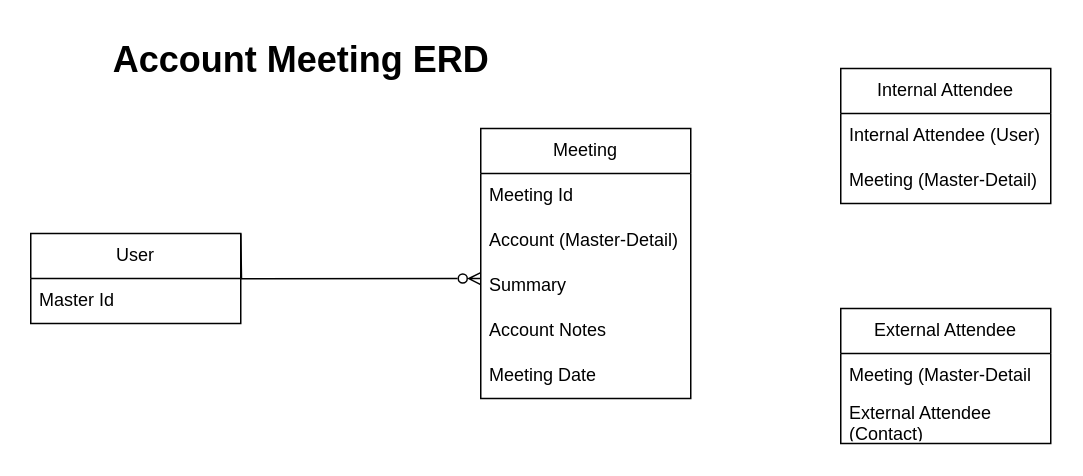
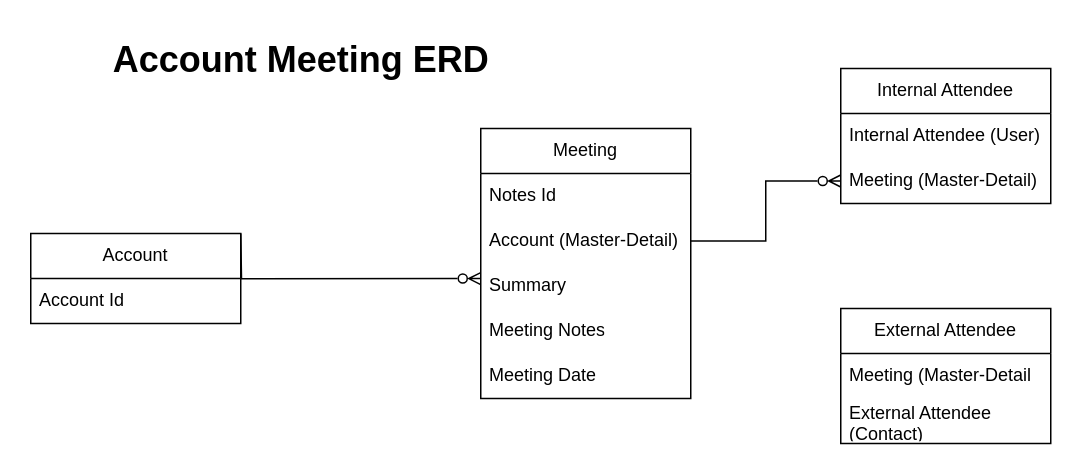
node "Meeting Id": label "Meeting Id" -> "Notes Id"
edge "Account (Master-Detail)" -> "Meeting (Master-Detail)": added
node "User": label "User" -> "Account"
node "Master Id": label "Master Id" -> "Account Id"
node "Account Notes": label "Account Notes" -> "Meeting Notes"
